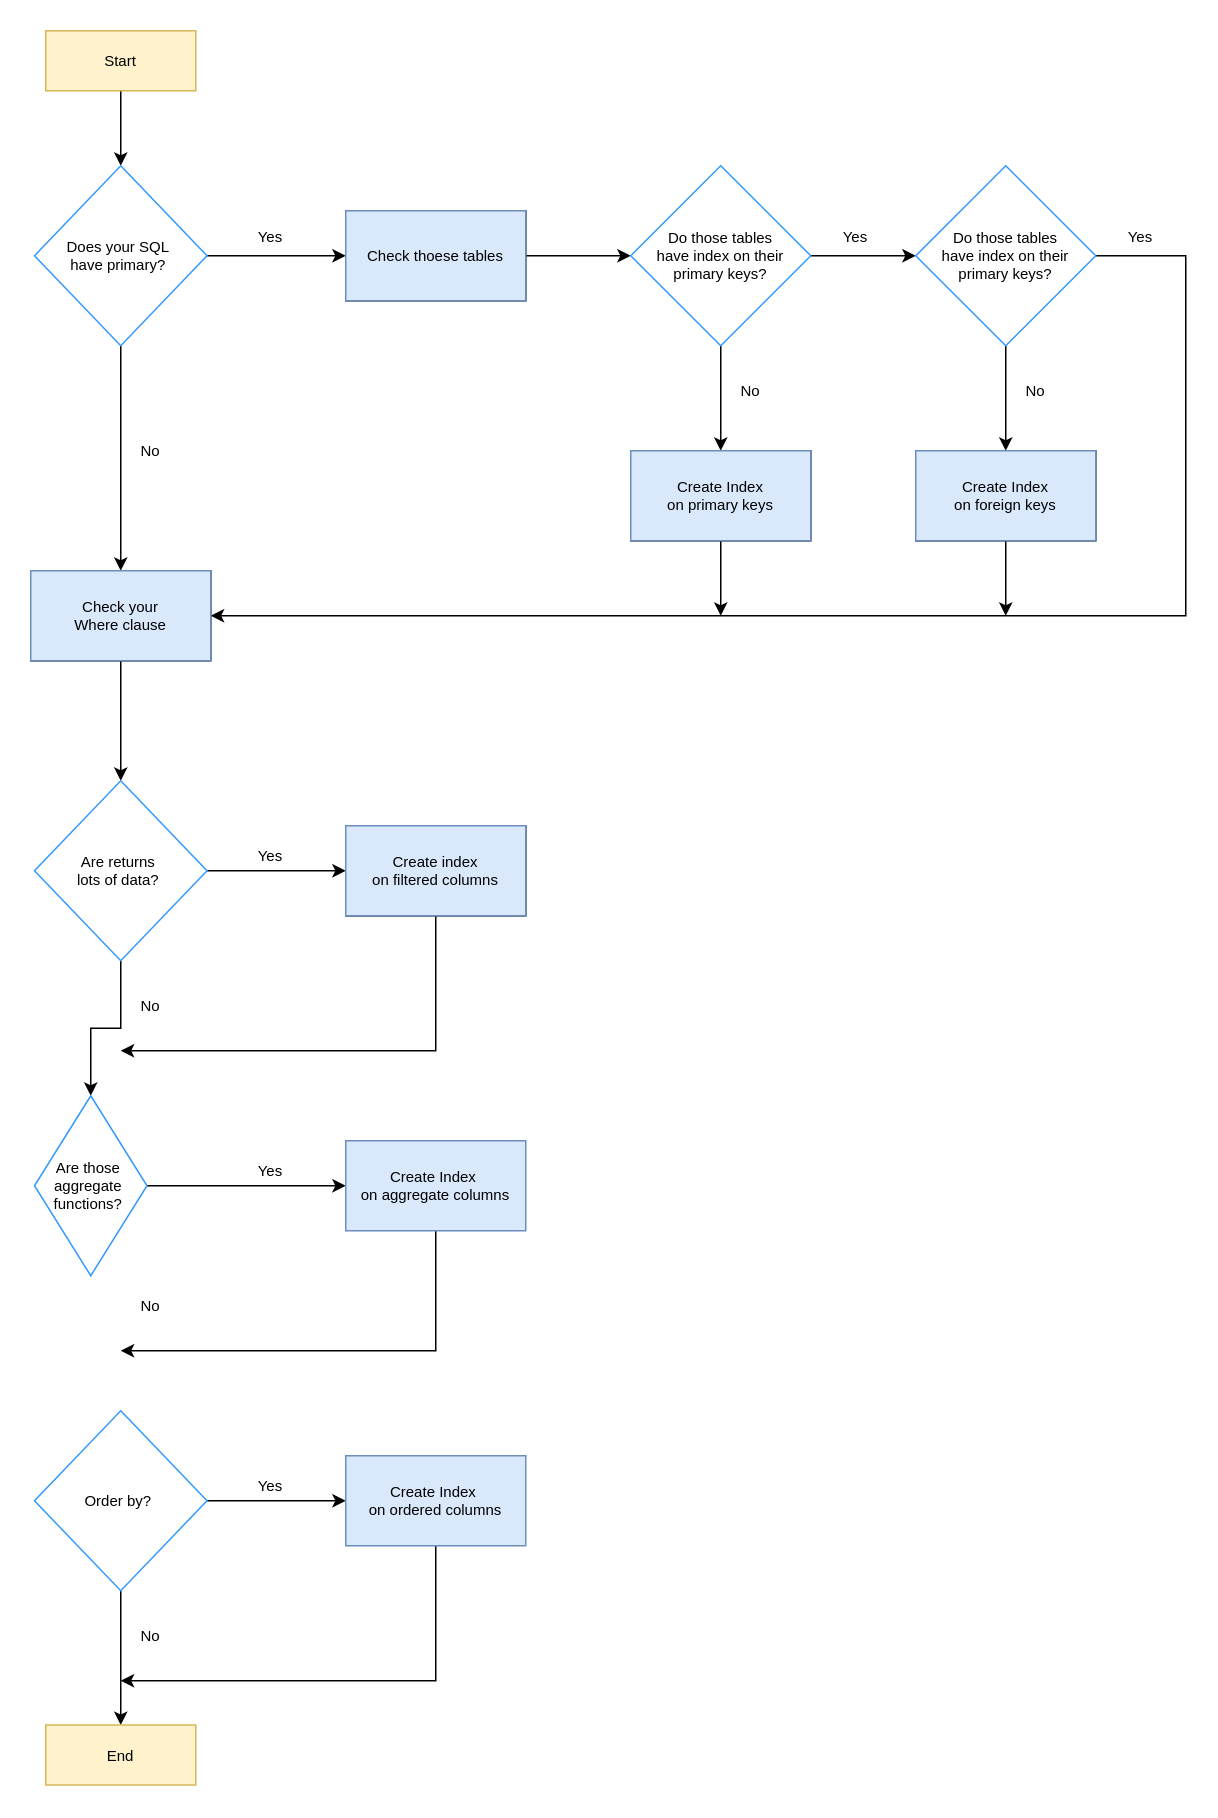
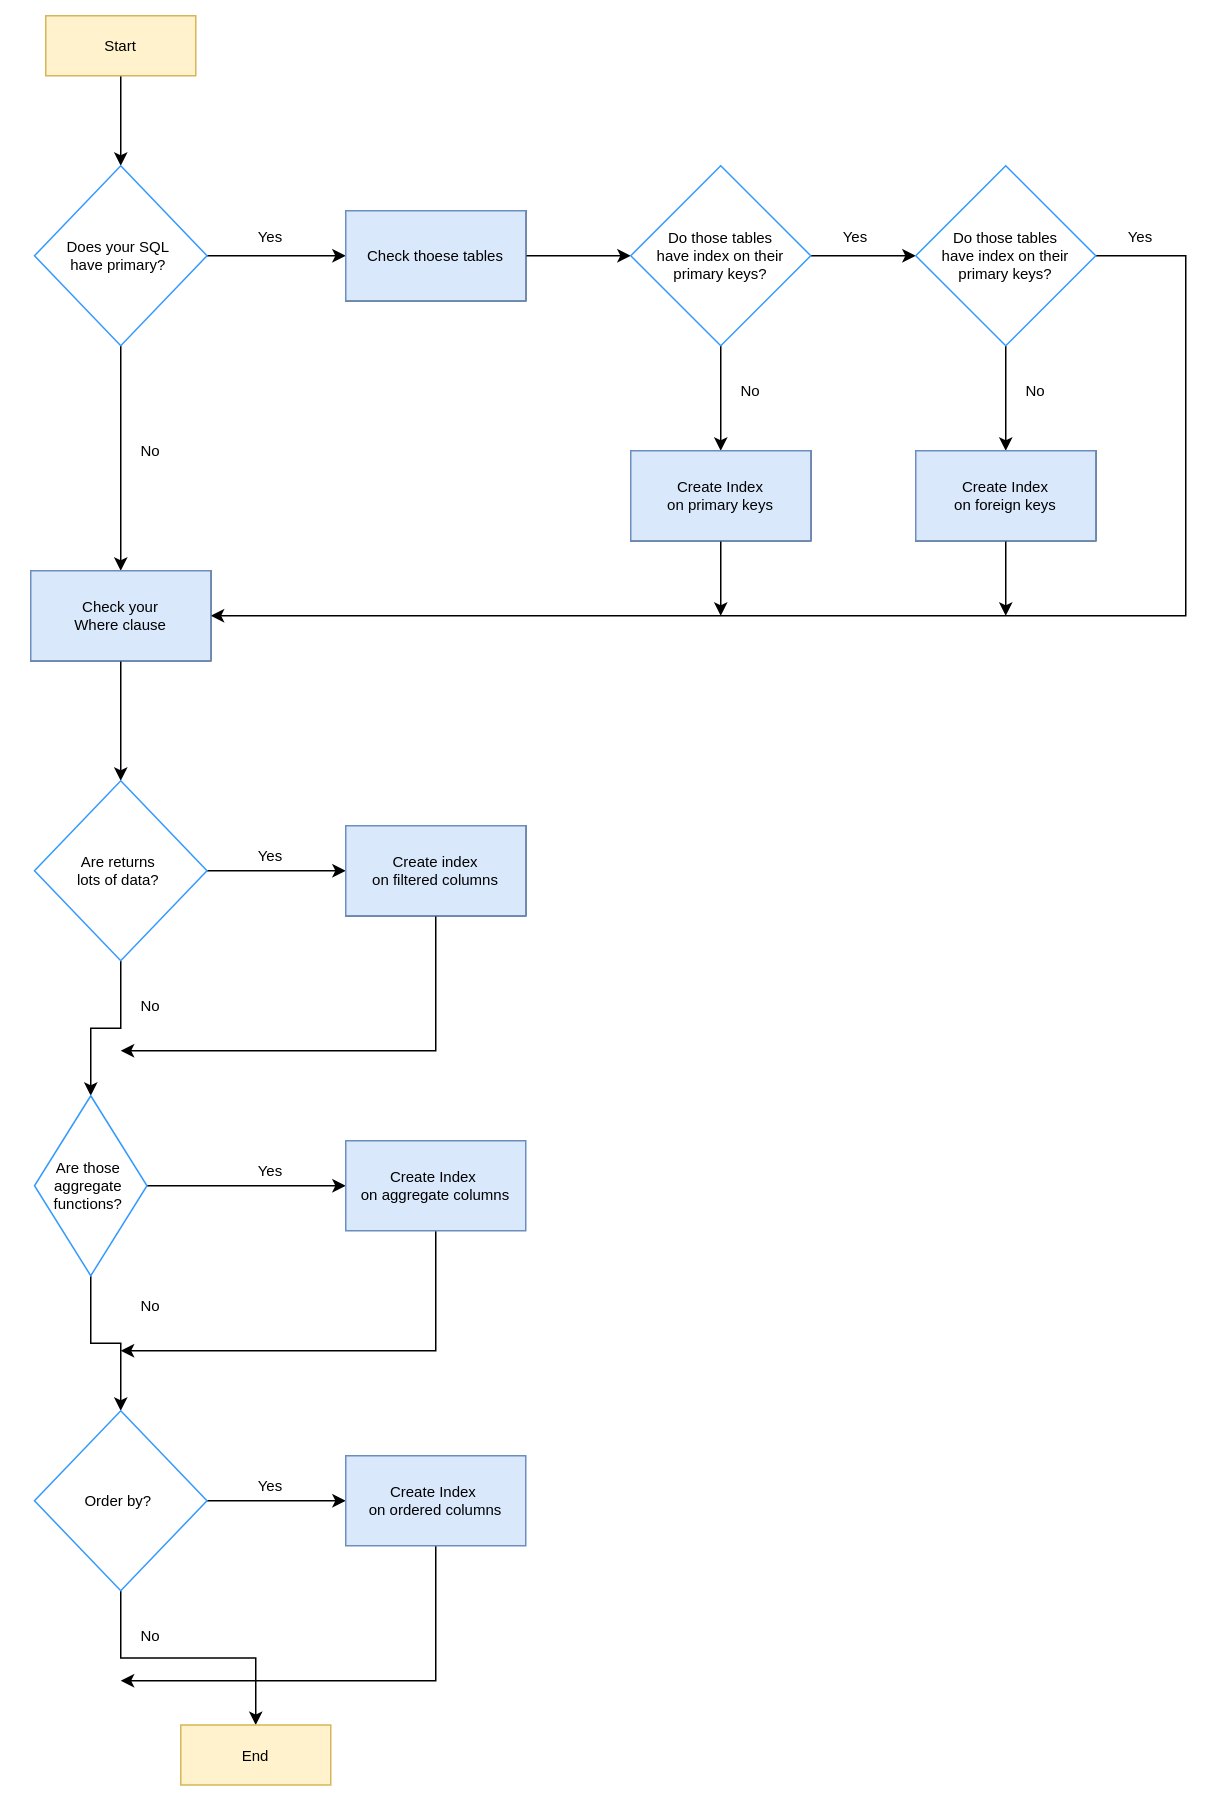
node "Start": moved (121, 61) -> (121, 46)
edge "Are those aggregate functions?" -> "Order by?": added
node "End": moved (121, 1755) -> (256, 1755)
